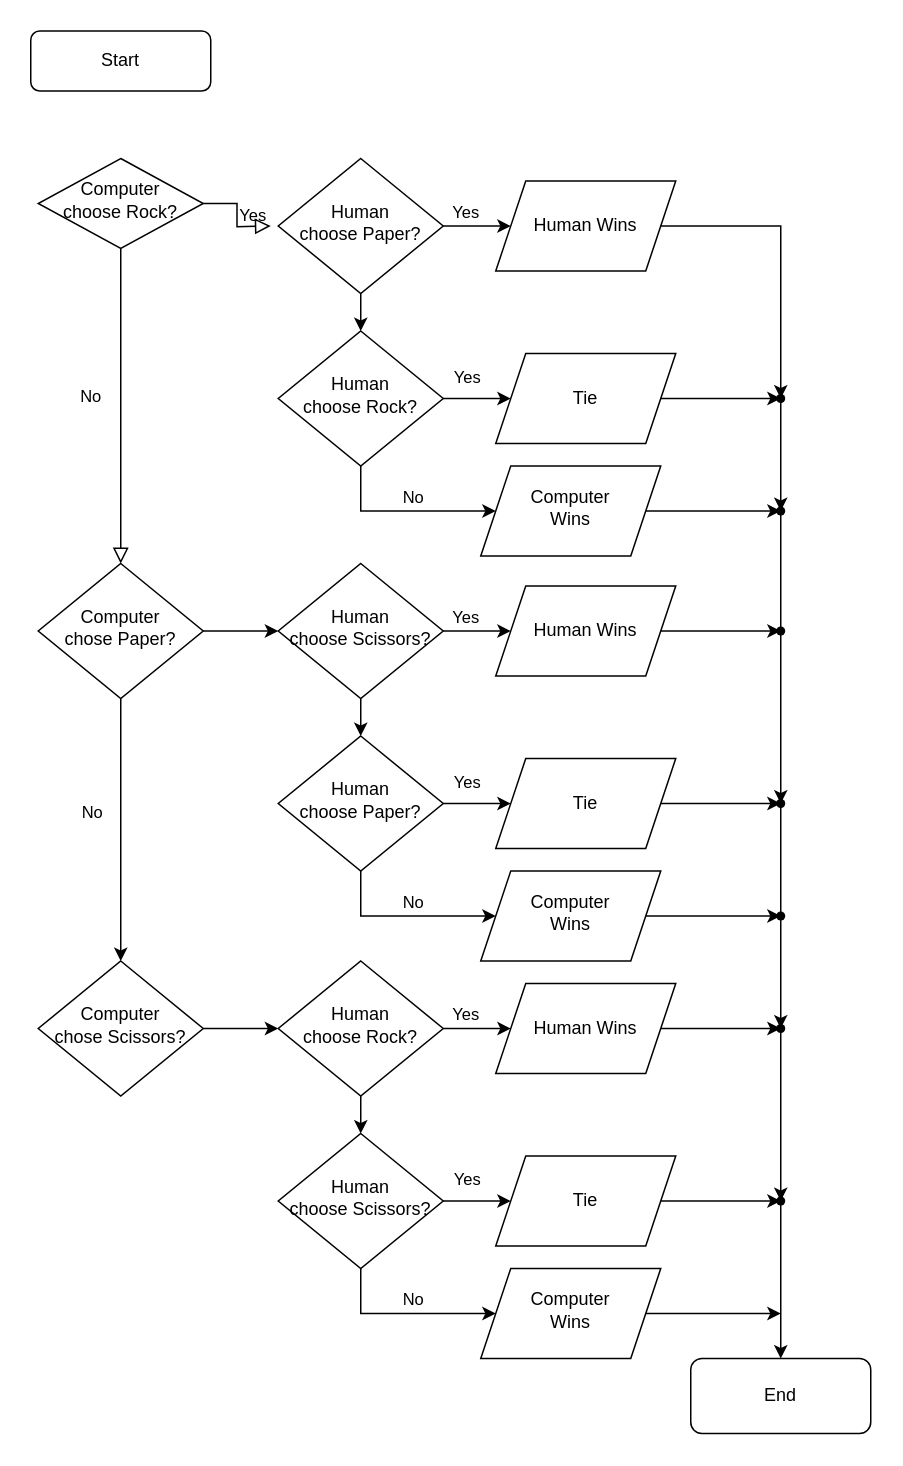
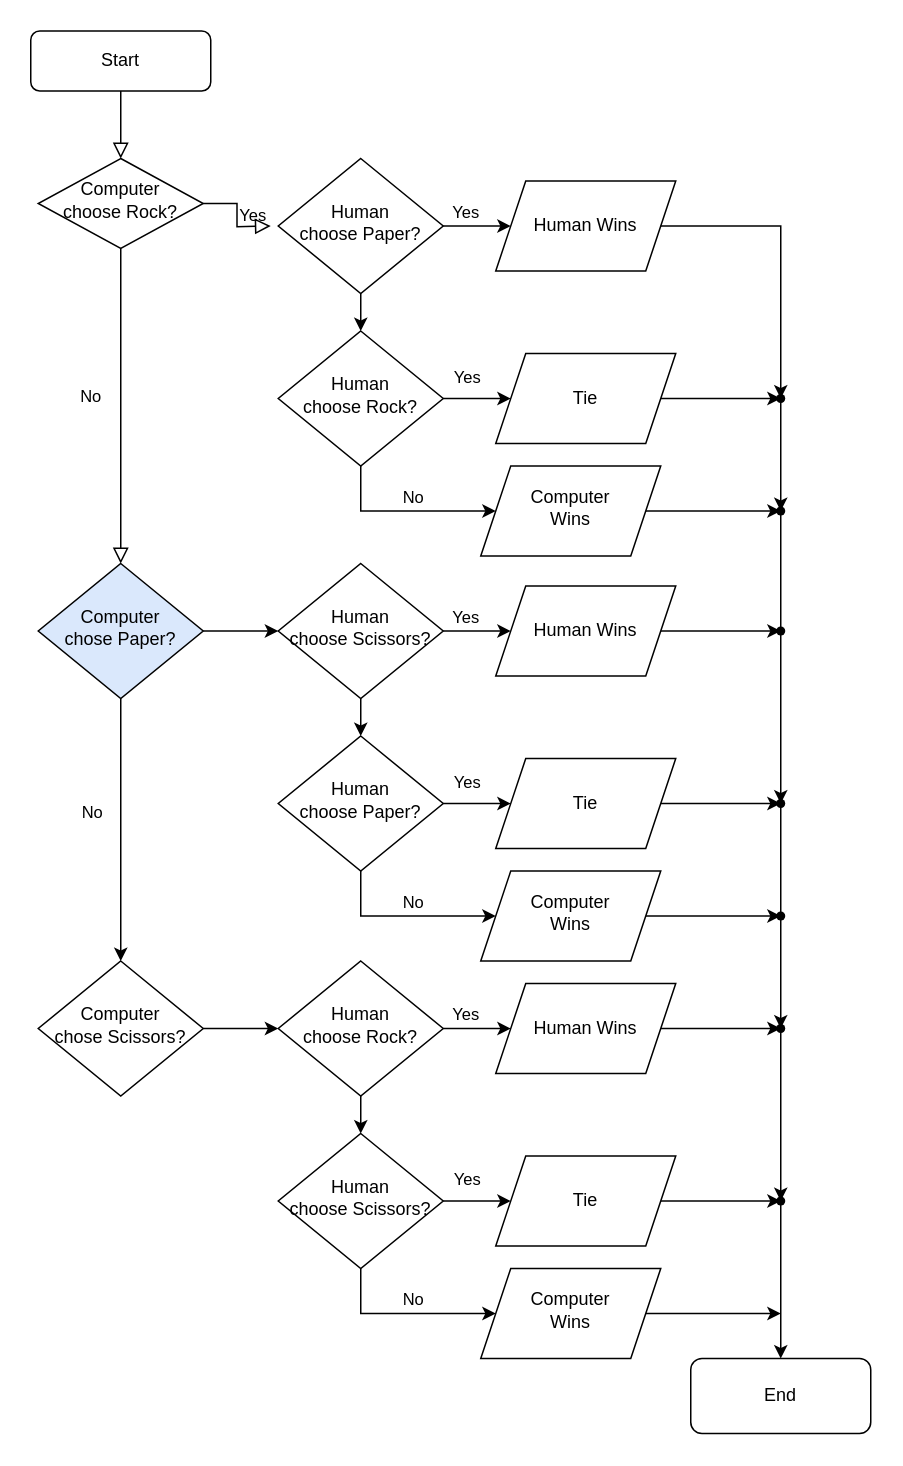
edge "Start" -> "Computer choose Rock?": added
node "Computer chose Paper?": fillcolor #ffffff -> #dae8fc
